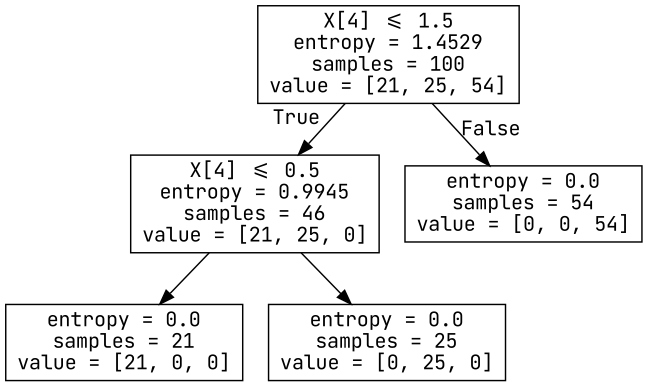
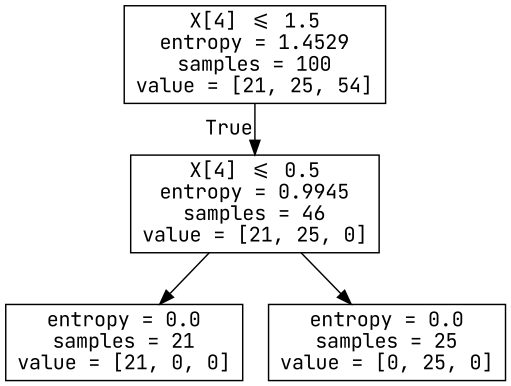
node "entropy = 0.0 samples = 54 value = [0, 0, 54]": removed
